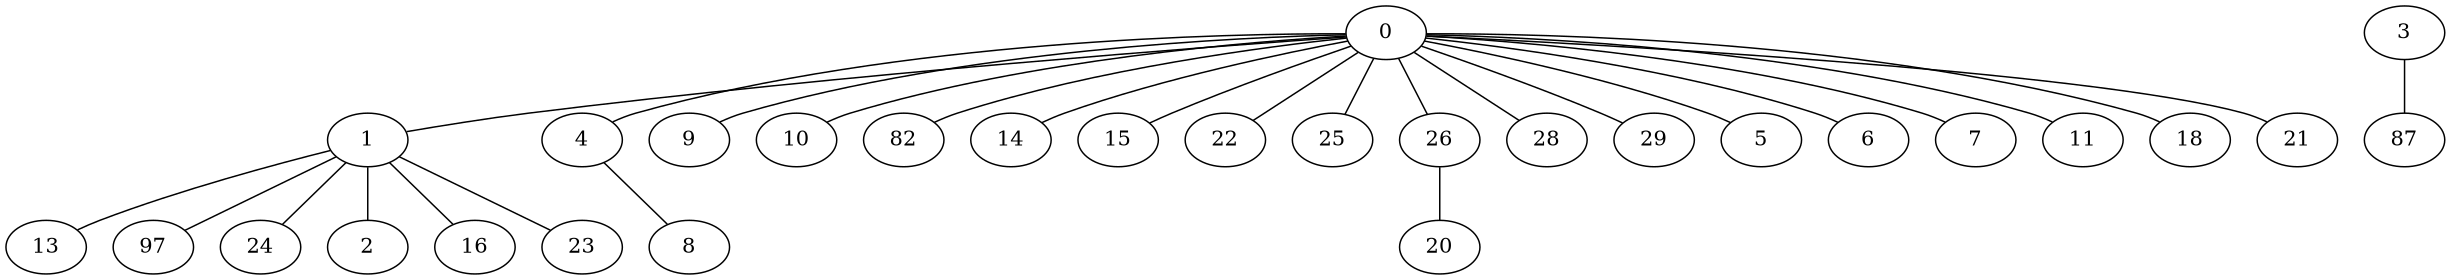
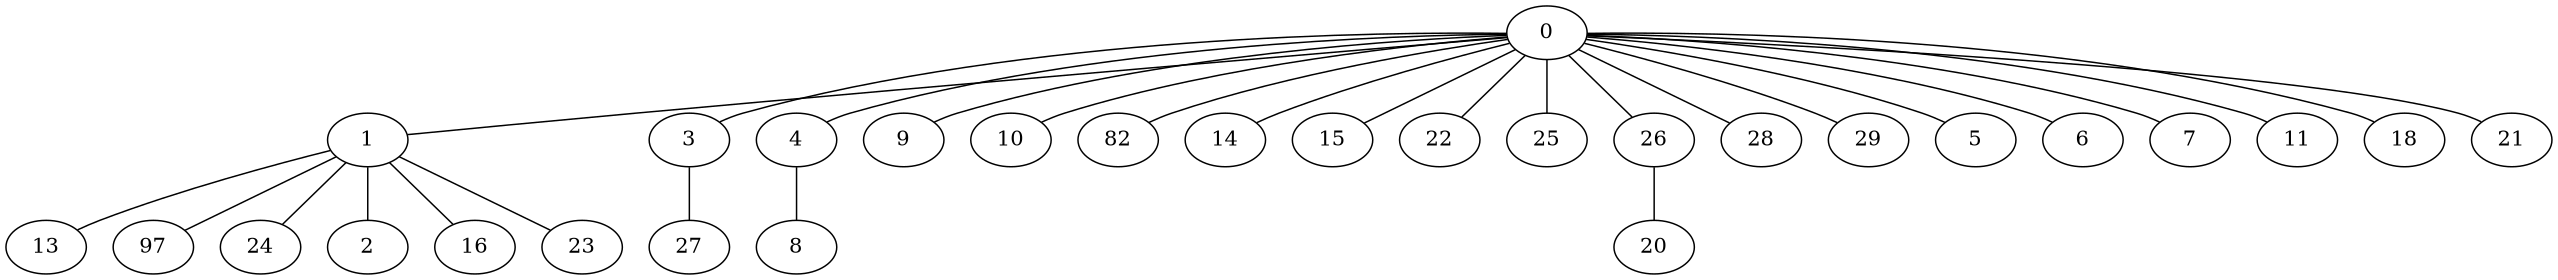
edge "0" -- "3": added
node "87": label "87" -> "27"
